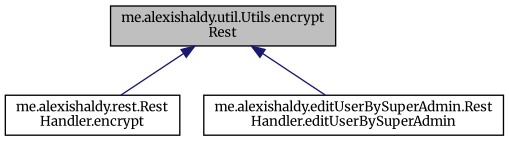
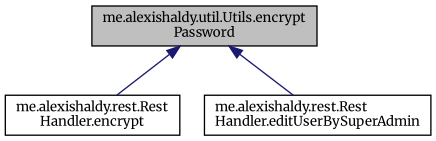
node "me.alexishaldy.util.Utils.encrypt Rest": label "me.alexishaldy.util.Utils.encrypt Rest" -> "me.alexishaldy.util.Utils.encrypt Password"
node "me.alexishaldy.editUserBySuperAdmin.Rest Handler.editUserBySuperAdmin": label "me.alexishaldy.editUserBySuperAdmin.Rest Handler.editUserBySuperAdmin" -> "me.alexishaldy.rest.Rest Handler.editUserBySuperAdmin"
